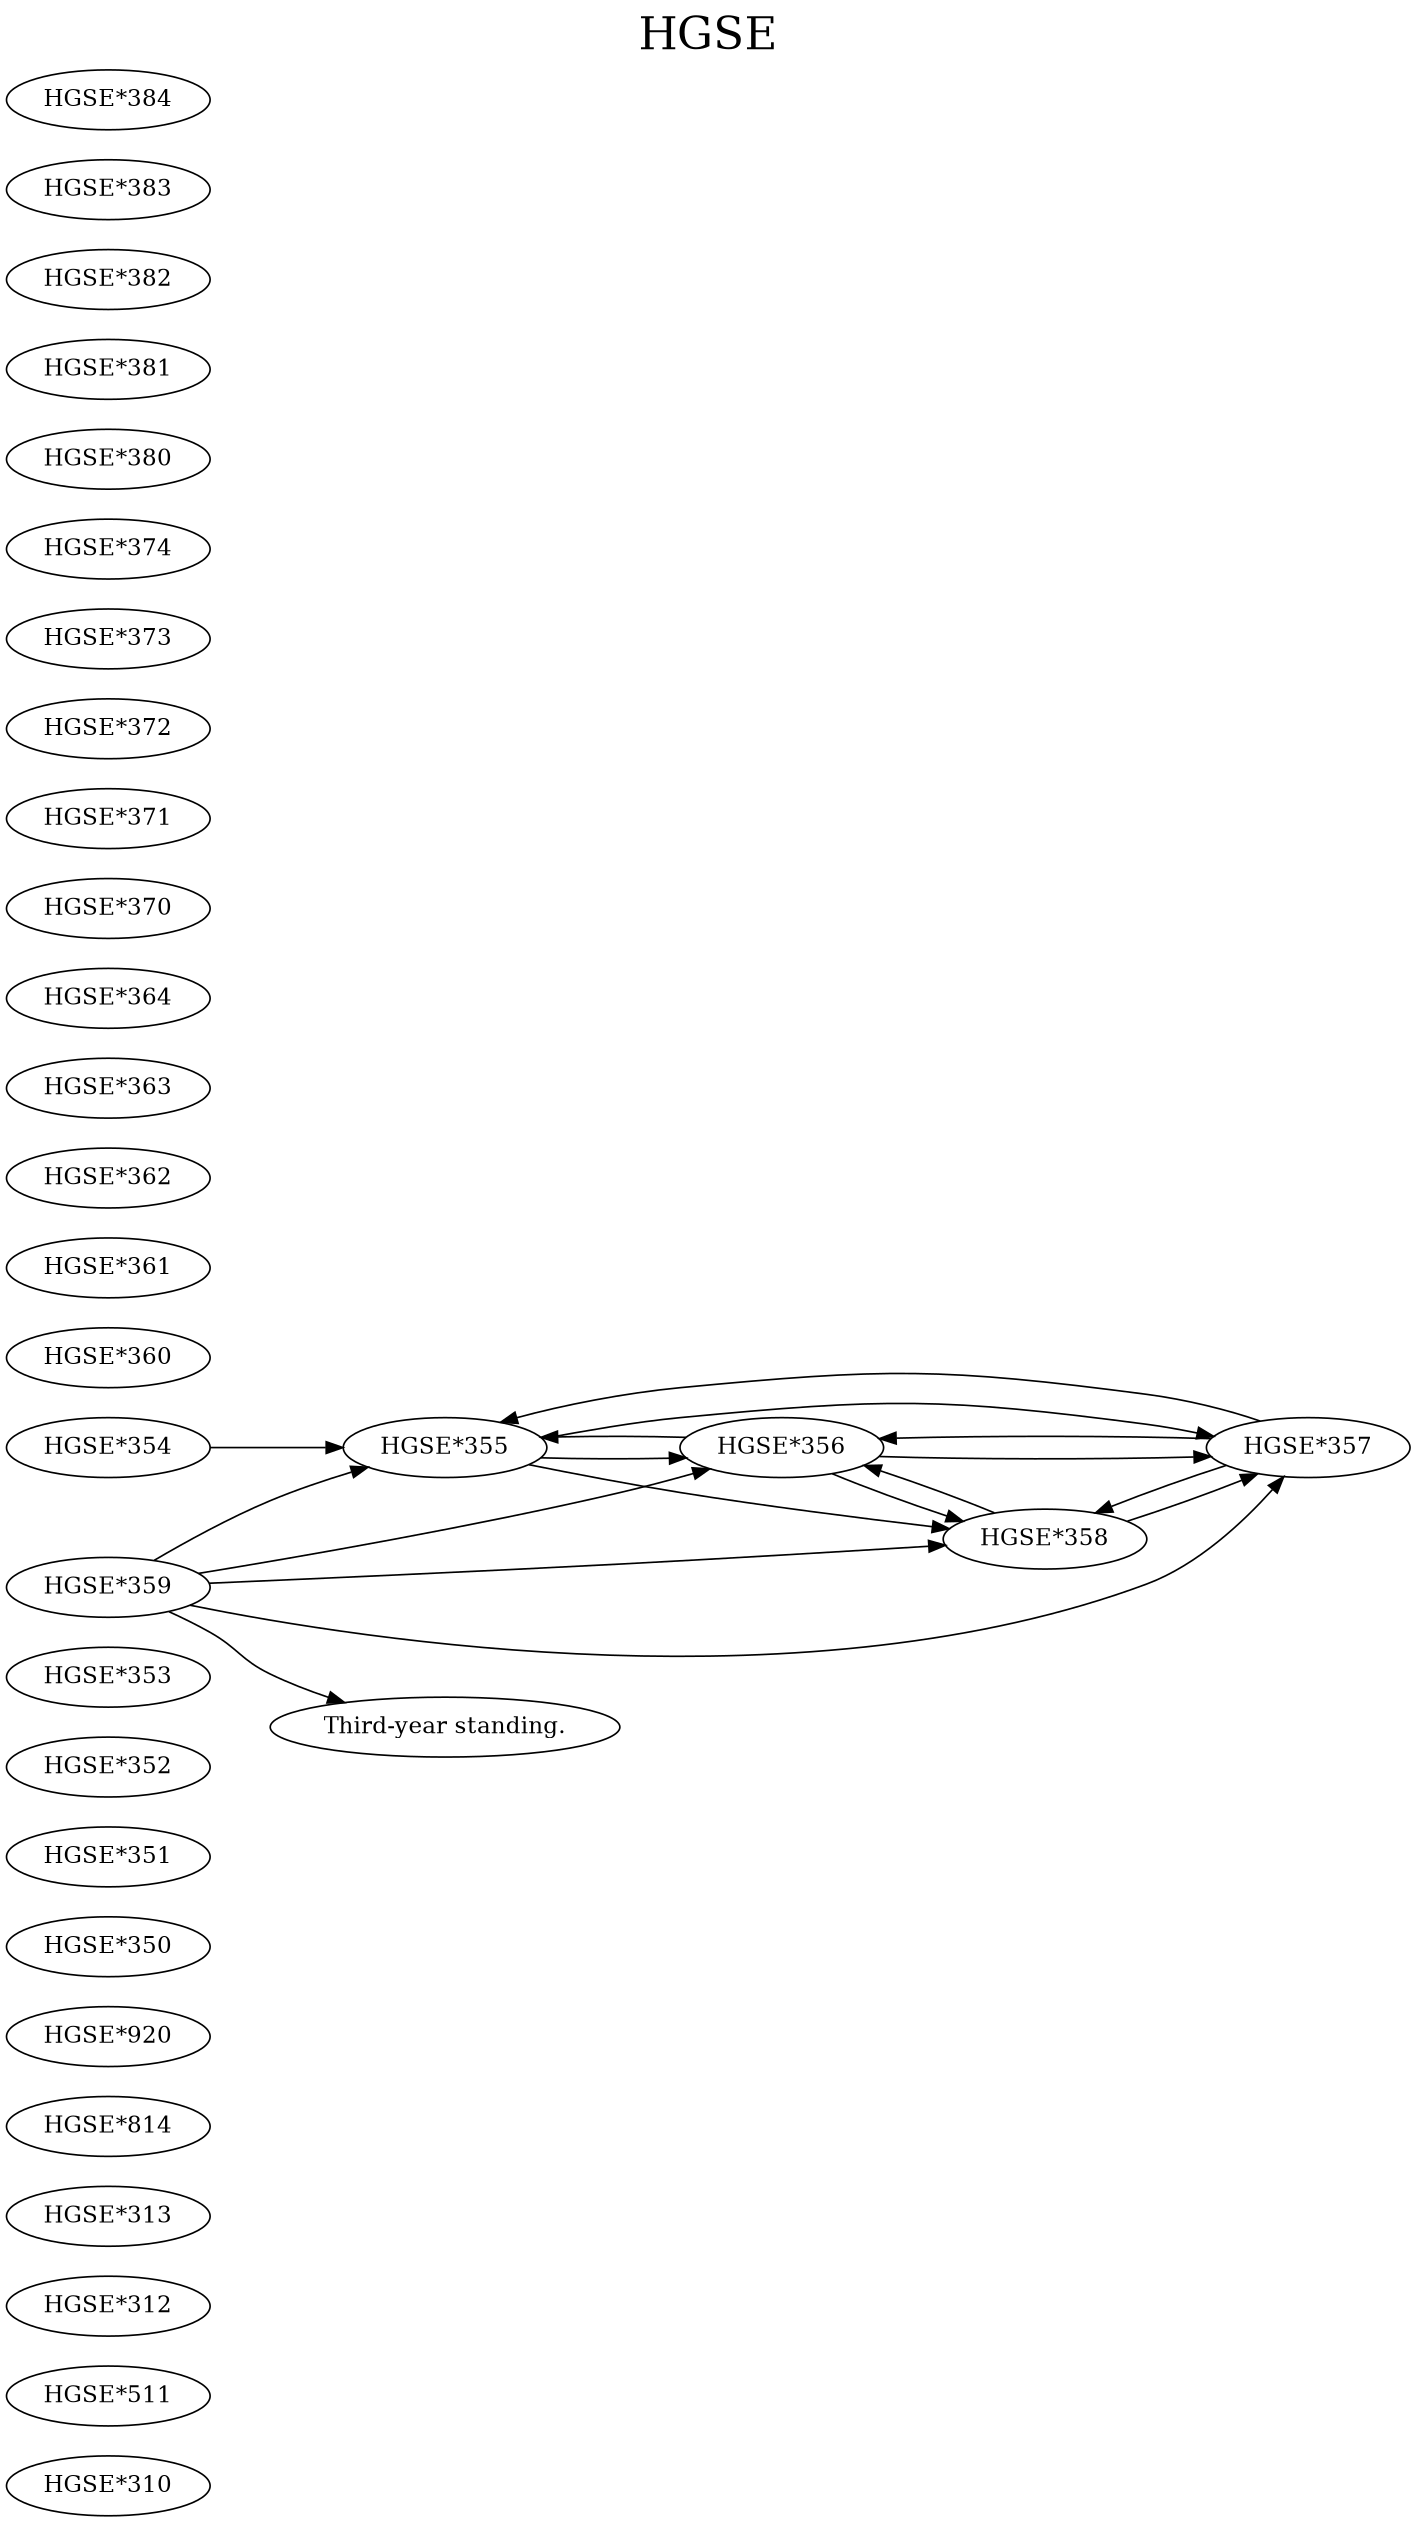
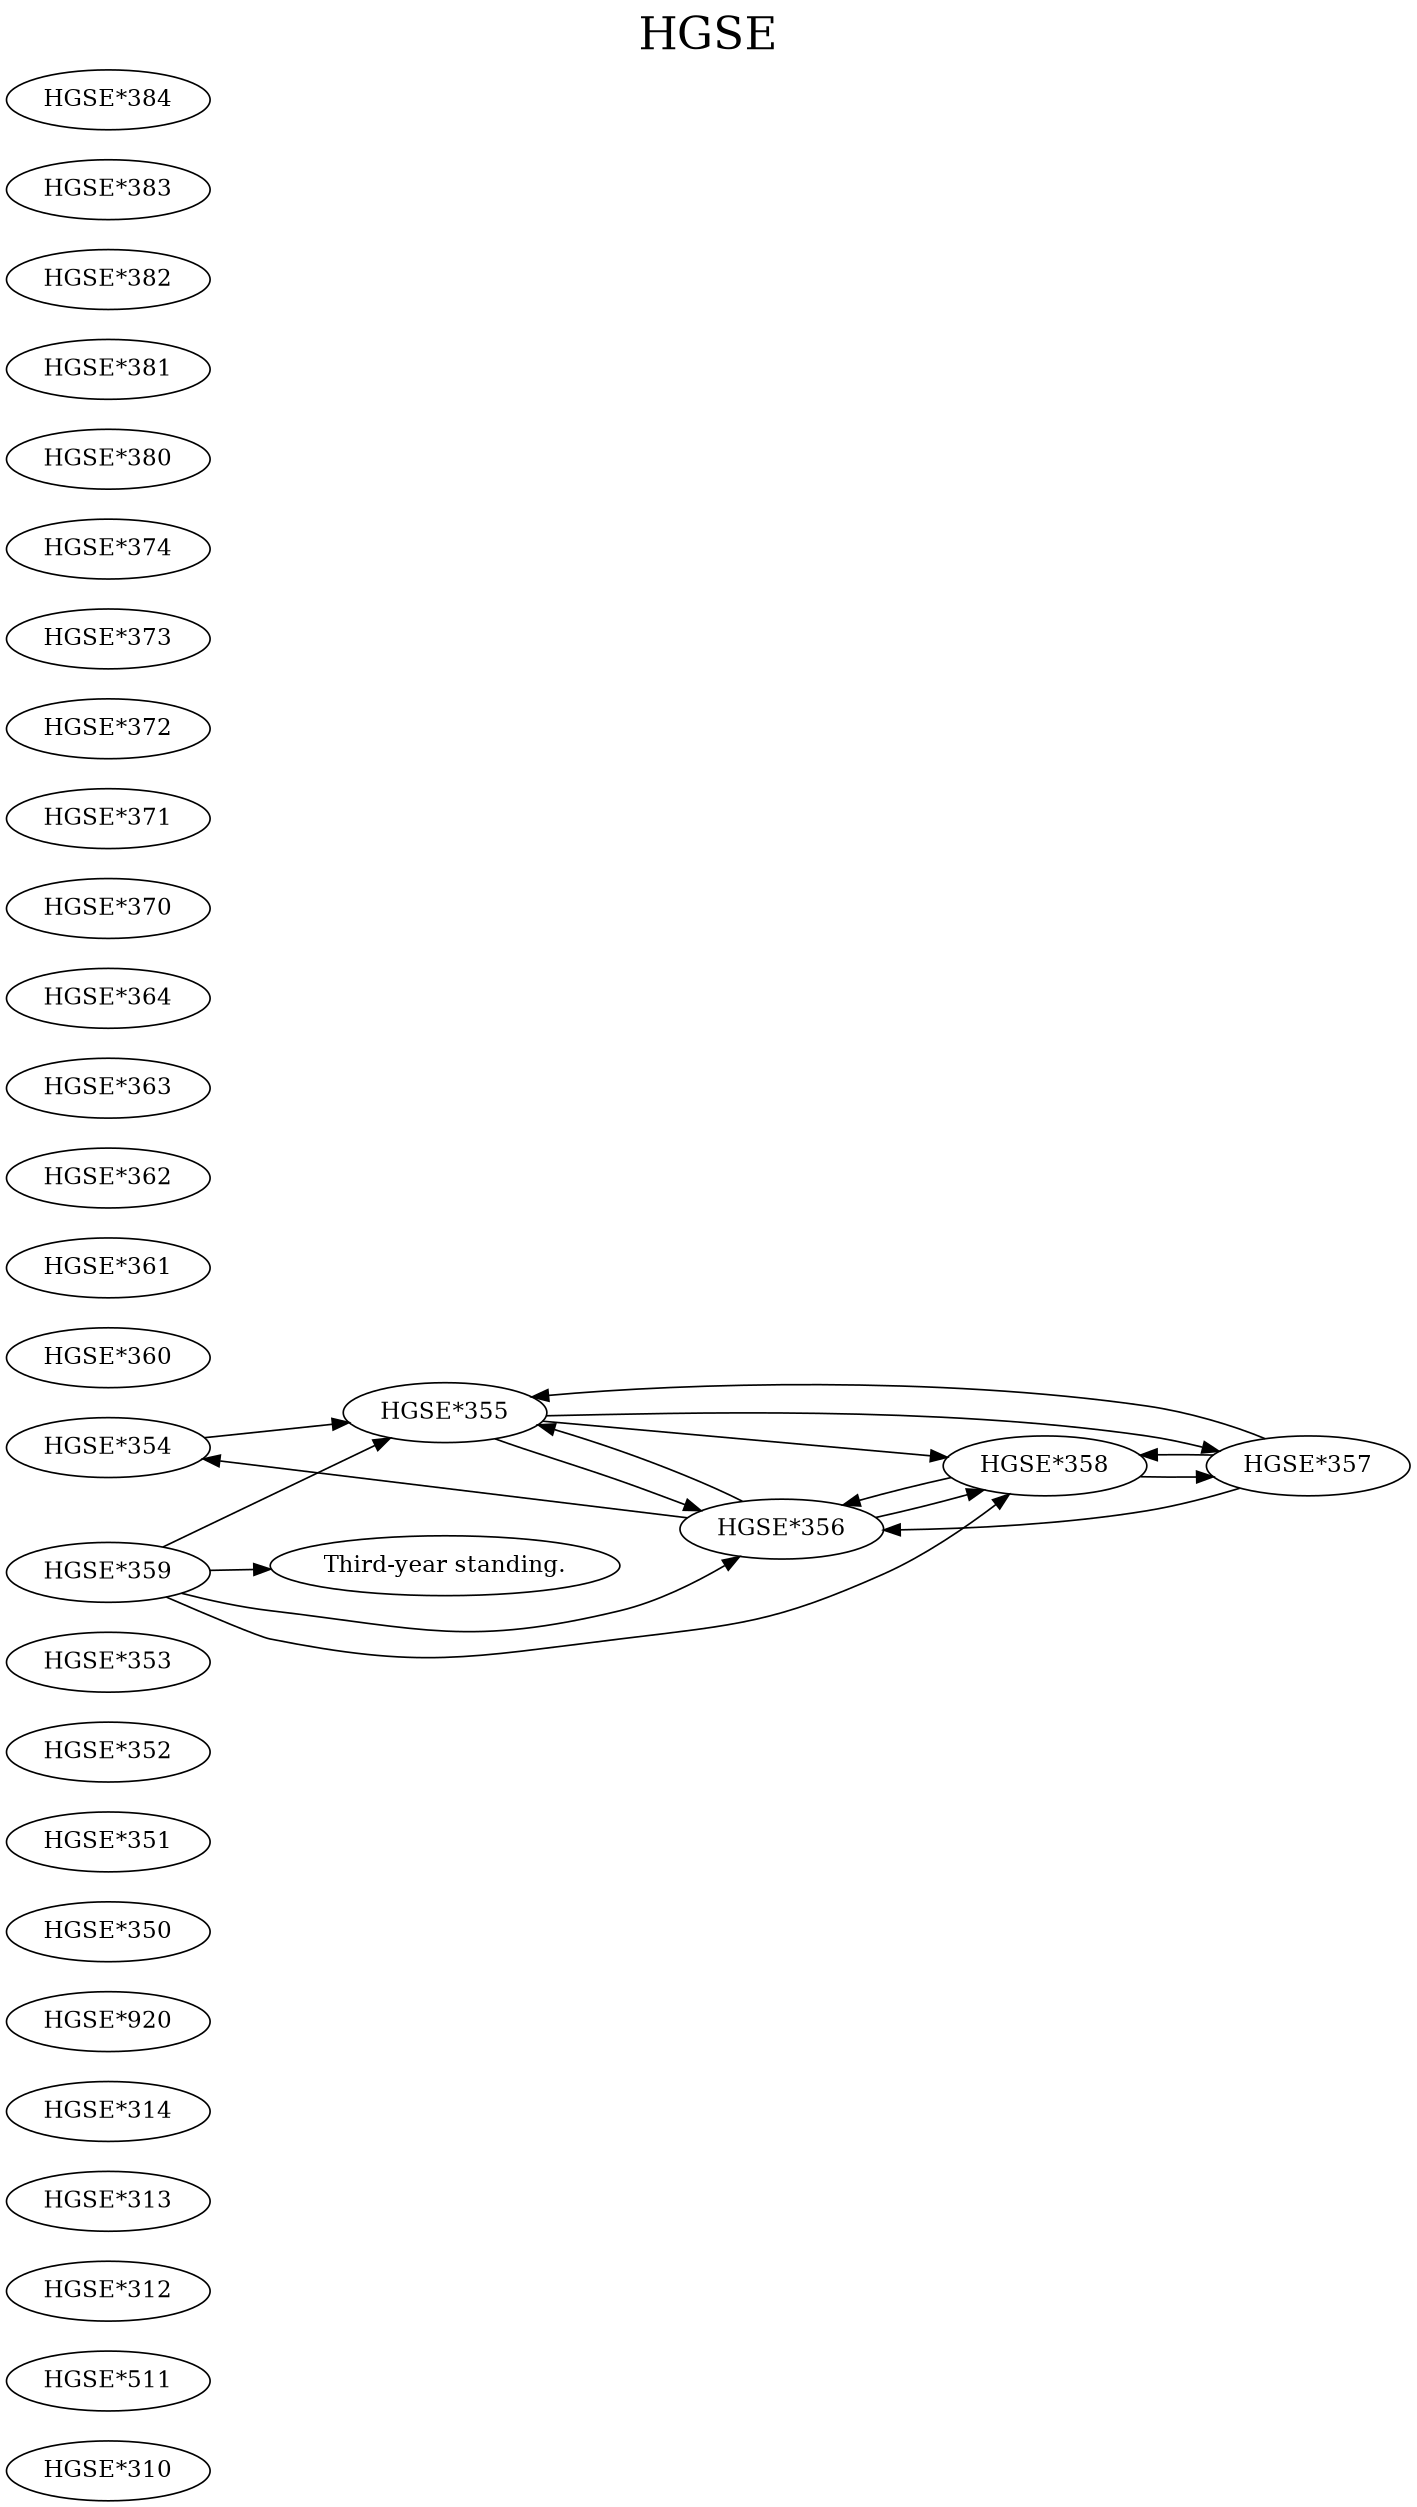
edge "HGSE*356" -> "HGSE*357": now "HGSE*356" -> "HGSE*354"
edge "HGSE*359" -> "HGSE*357": removed
node "HGSE*814": label "HGSE*814" -> "HGSE*314"
